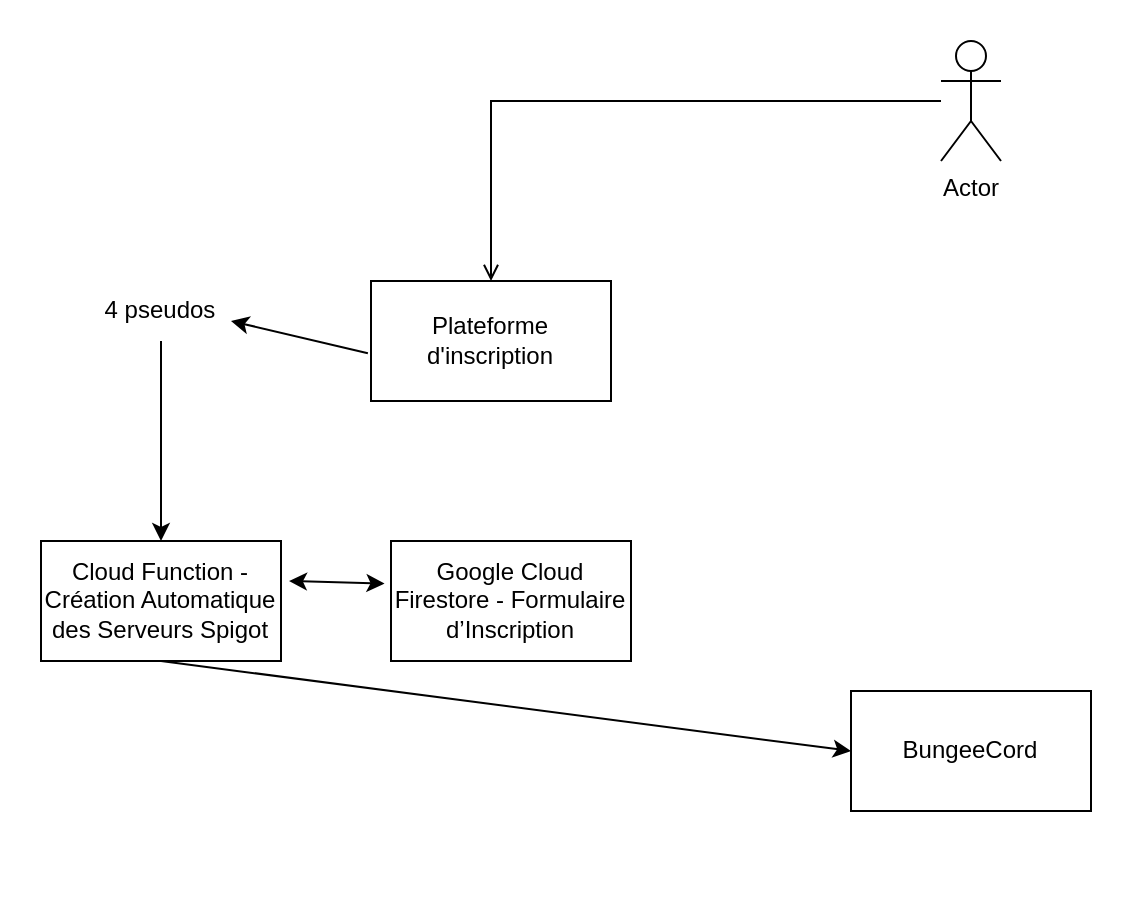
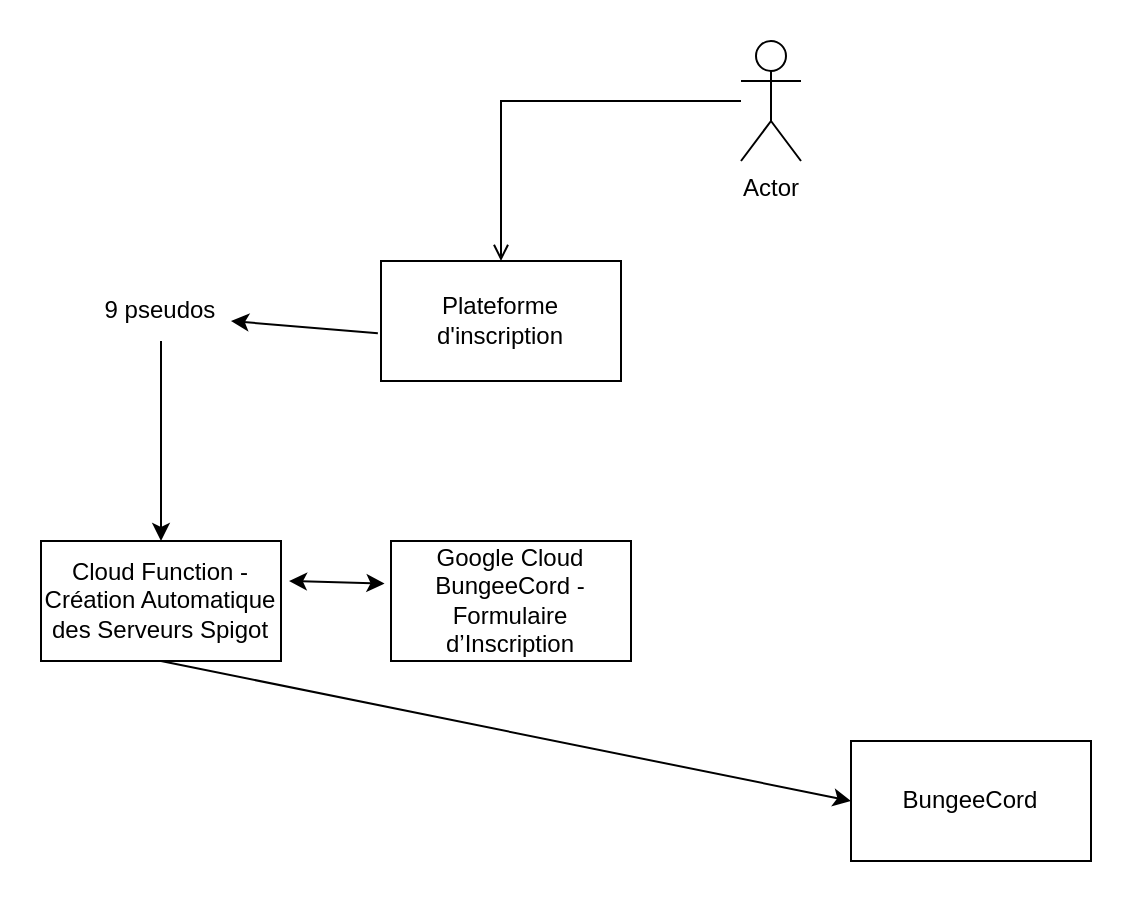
node "Actor": moved (971, 101) -> (771, 101)
node "4 pseudos": label "4 pseudos" -> "9 pseudos"
node "Plateforme d'inscription": moved (491, 341) -> (501, 321)
node "Google Cloud Firestore - Formulaire d’Inscription": label "Google Cloud Firestore - Formulaire d’Inscription" -> "Google Cloud BungeeCord - Formulaire d’Inscription"
node "BungeeCord": moved (971, 751) -> (971, 801)
